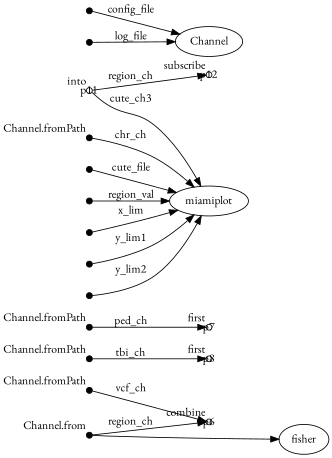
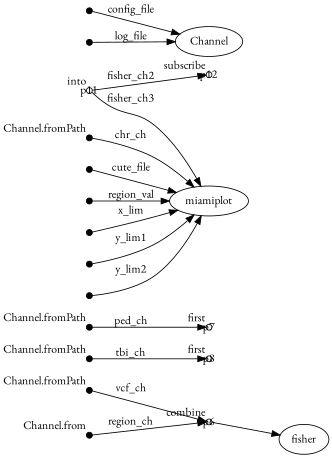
edge "p11 into" -> "p12 subscribe": label "region_ch" -> "fisher_ch2"
edge "p11 into" -> "miamiplot": label "cute_ch3" -> "fisher_ch3"
edge "Channel.from" -> "fisher": now "p6 combine" -> "fisher"
